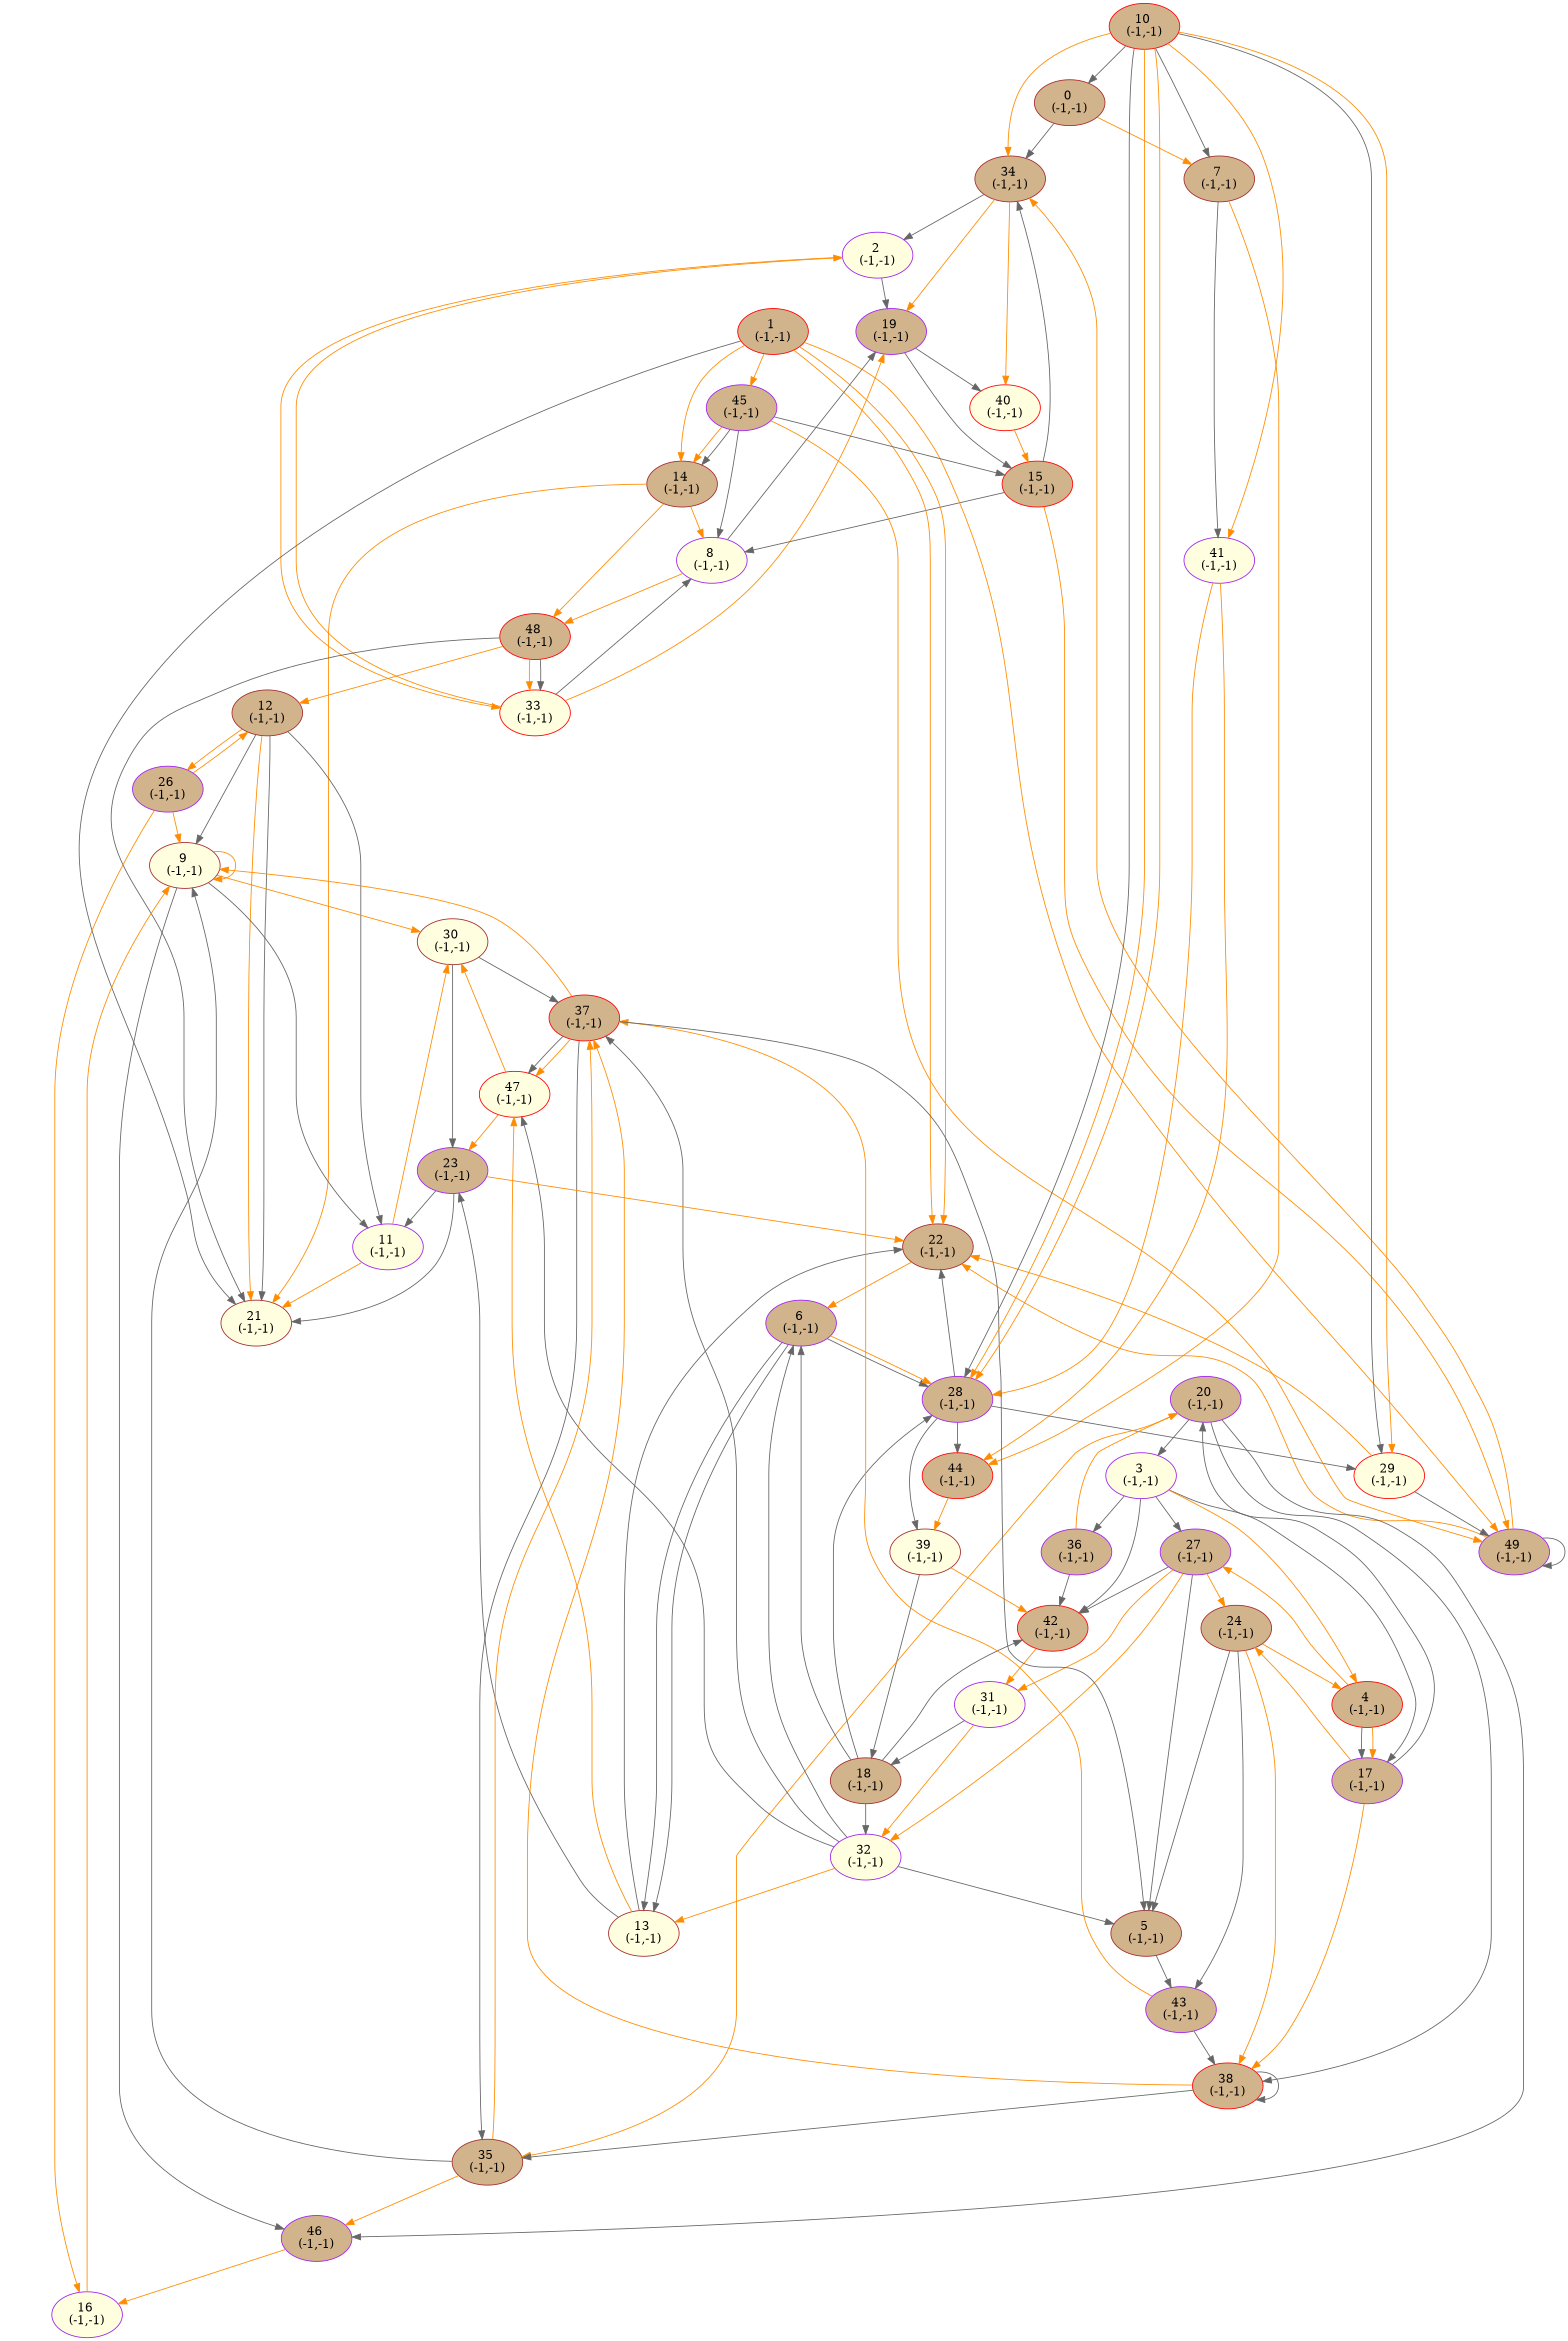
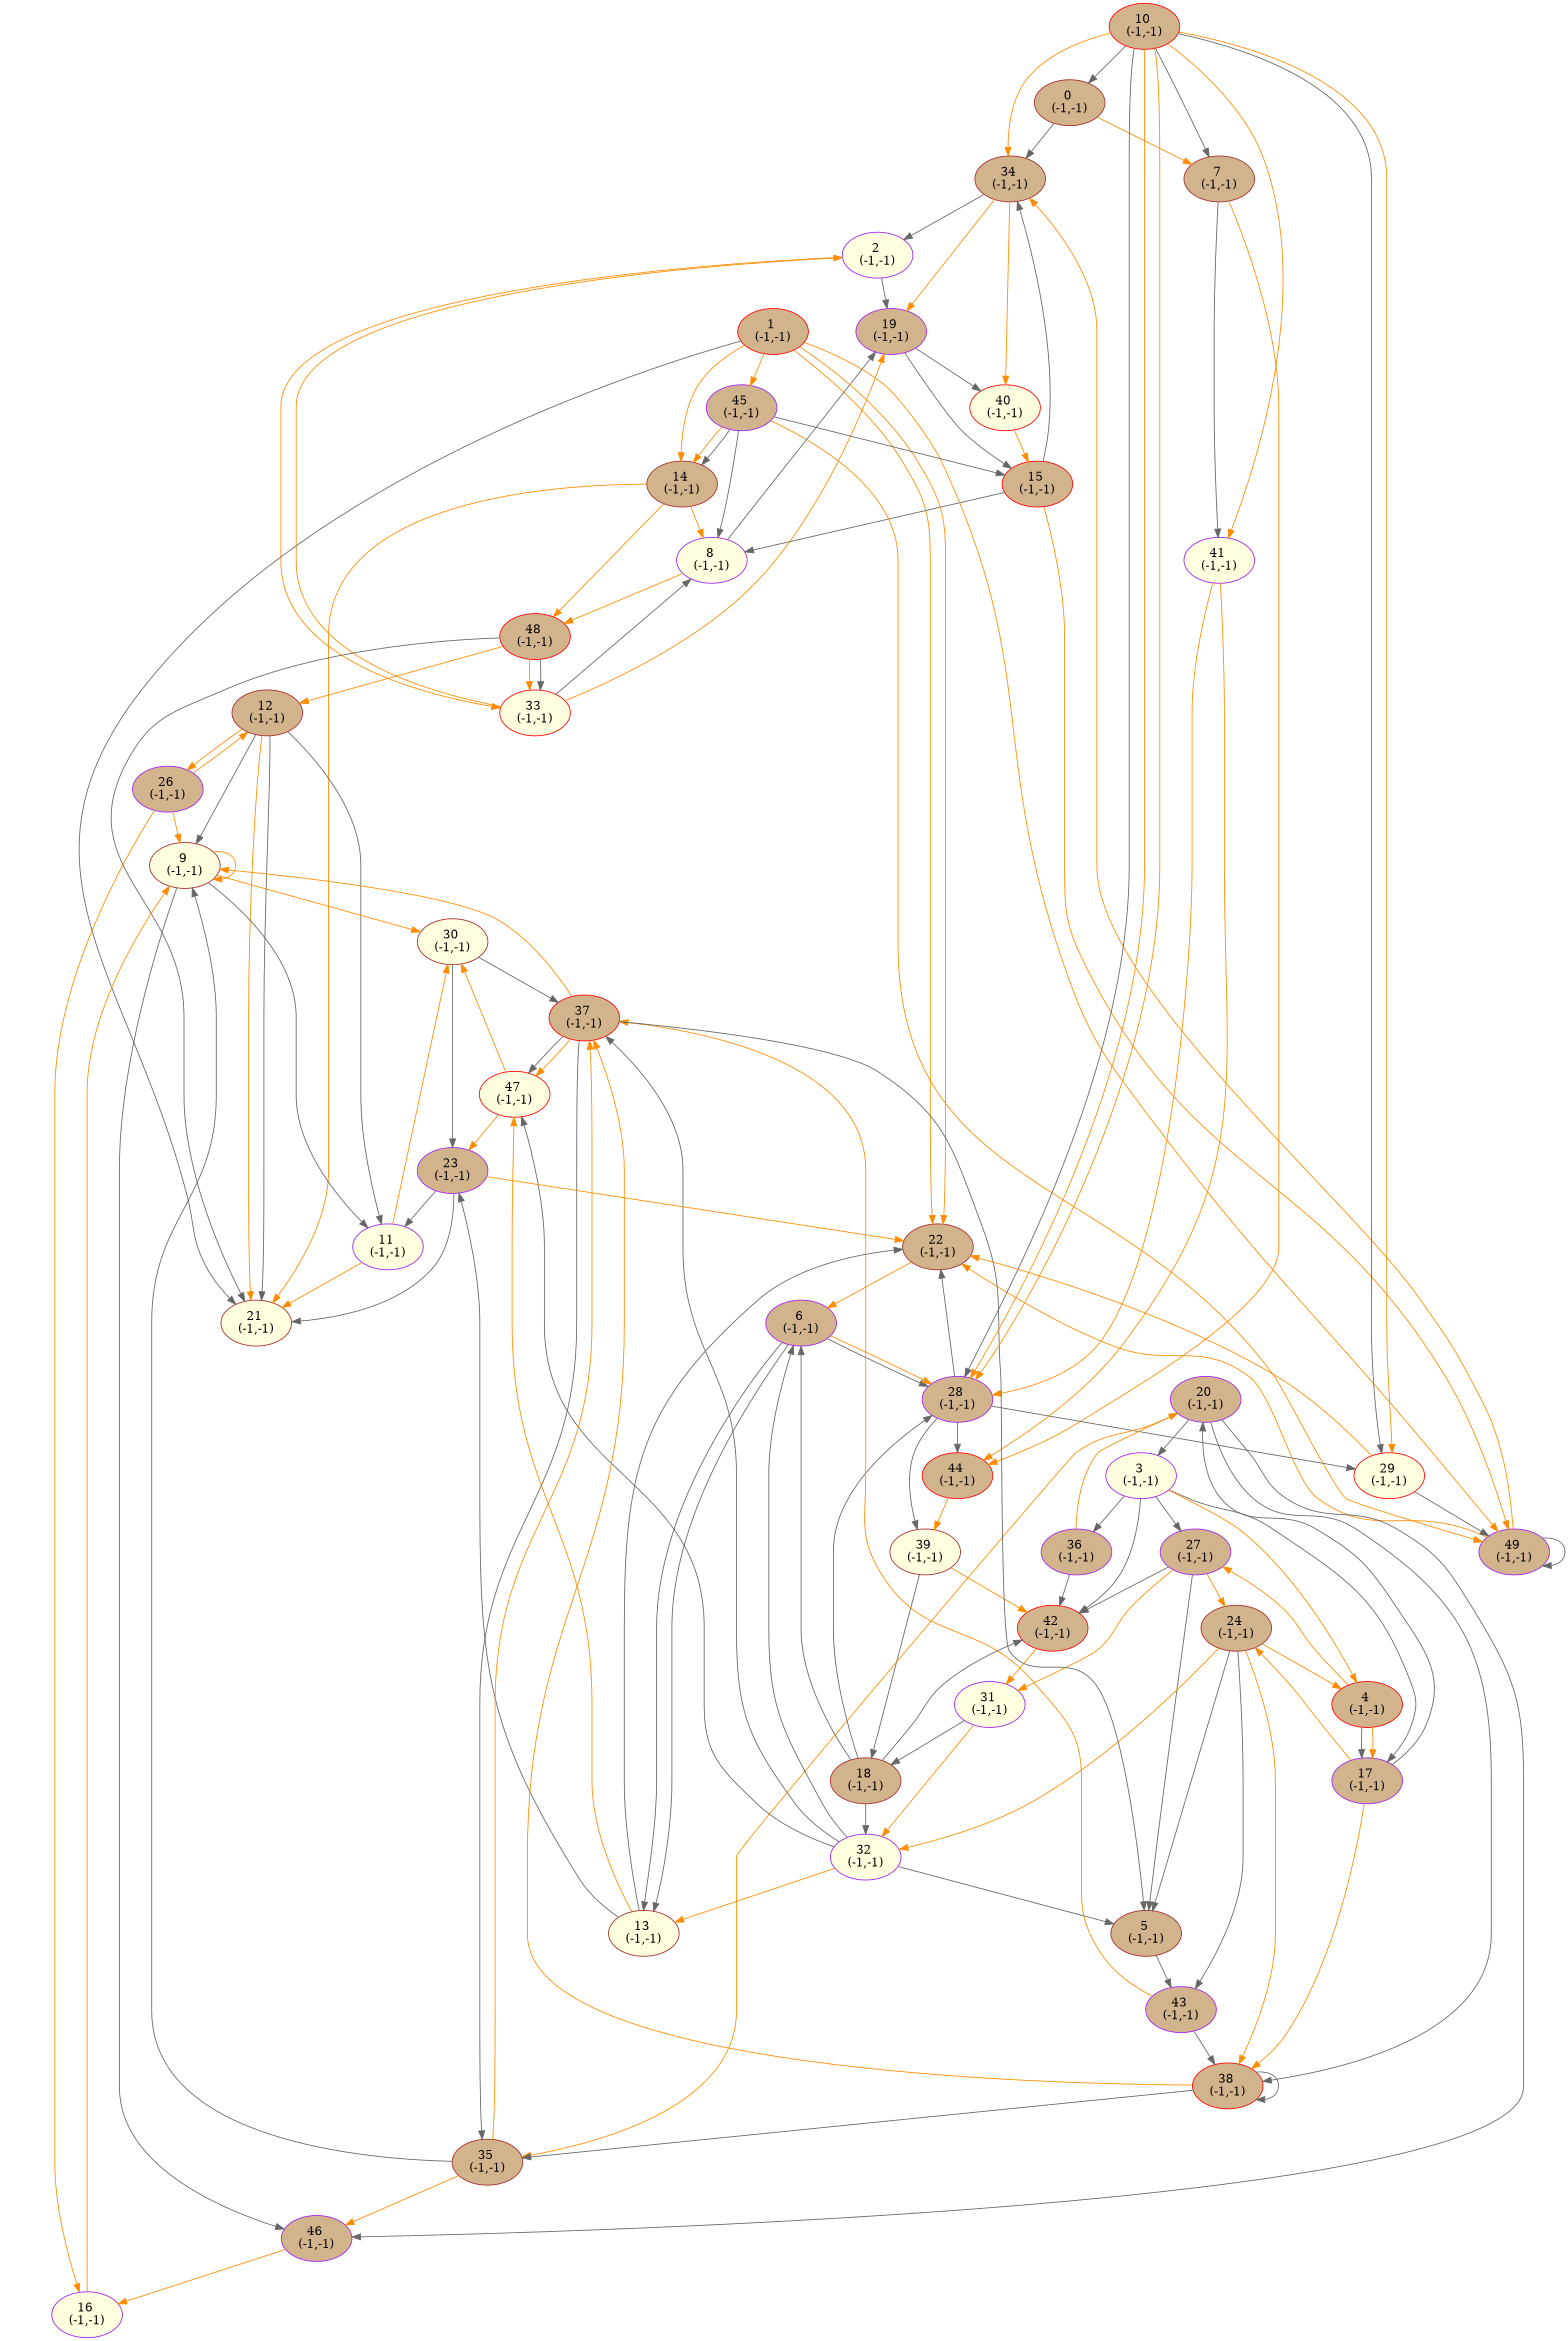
edge "27 (-1,-1)" -> "32 (-1,-1)": now "24 (-1,-1)" -> "32 (-1,-1)"
